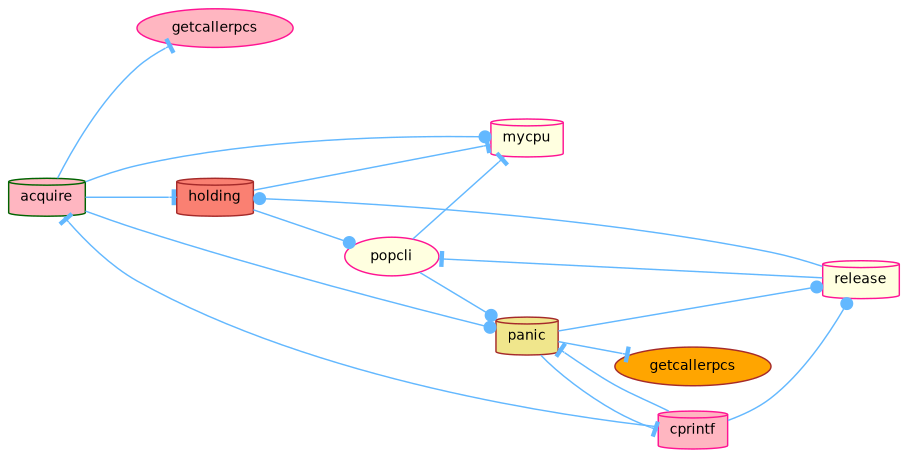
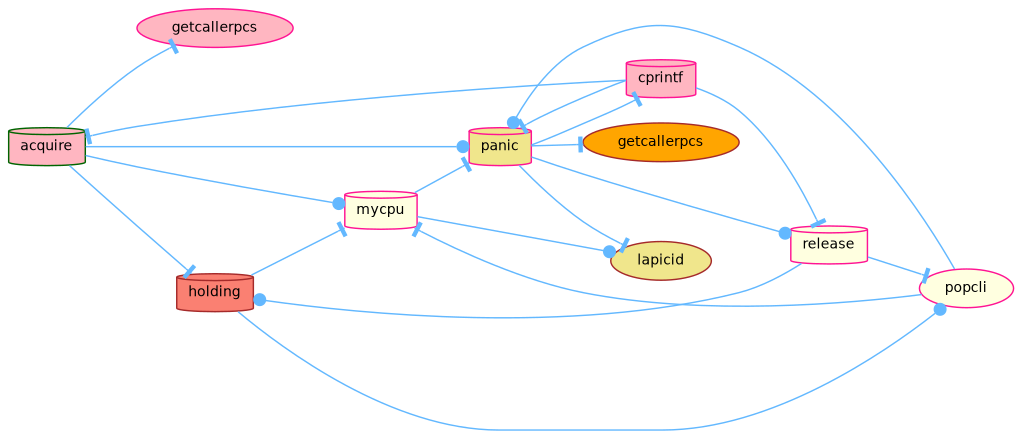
edge "mycpu" -> "panic": added
node "lapicid": added
node "panic": color brown -> deeppink
edge "cprintf" -> "release": arrowhead dot -> tee
